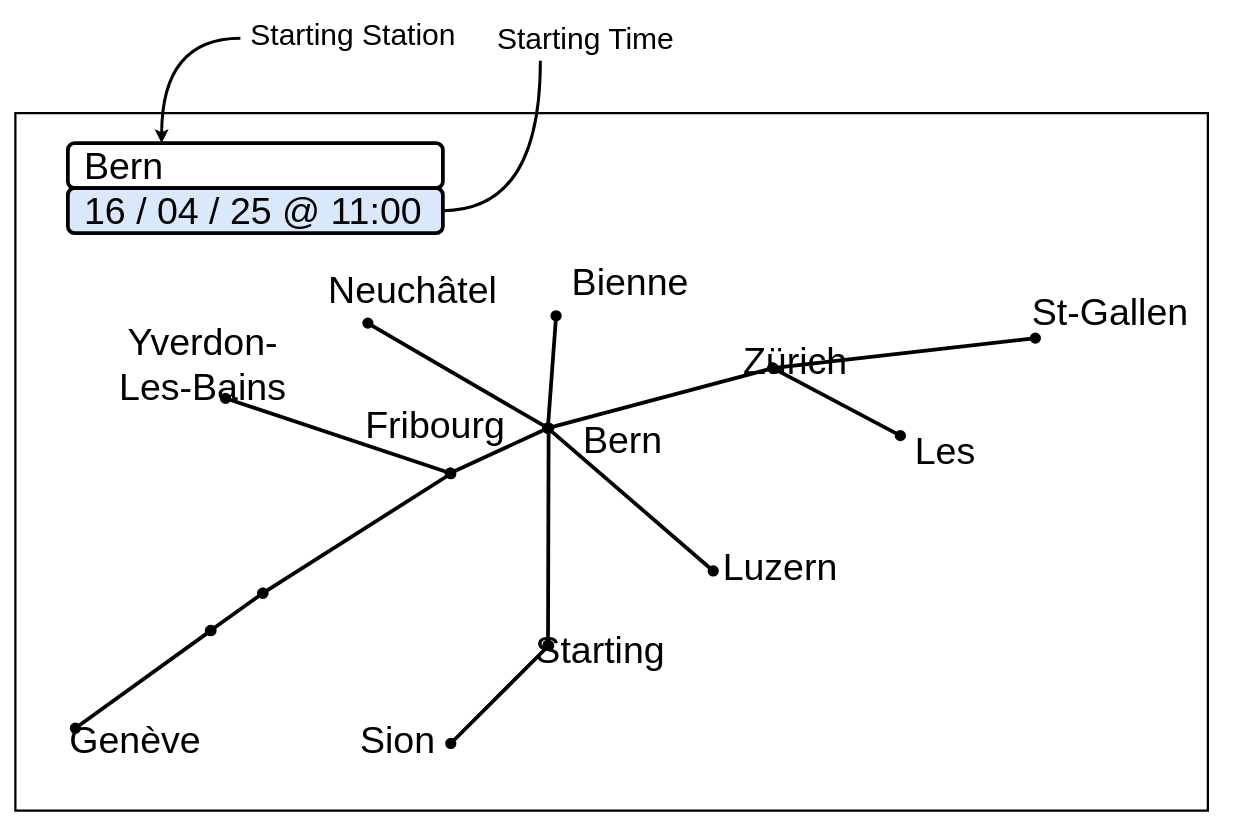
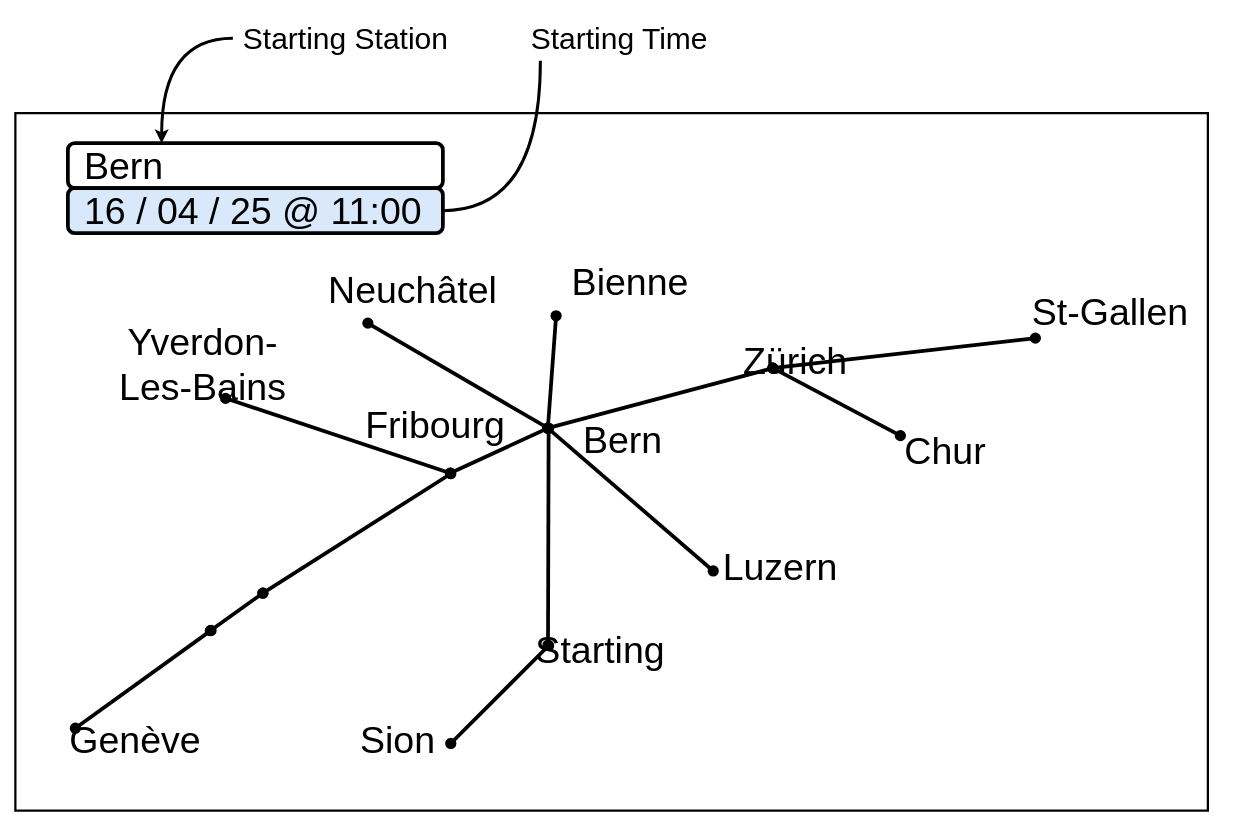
node "Starting Station": moved (353, 34) -> (345, 38)
node "Starting Time": moved (585, 38) -> (619, 38)
node "Les": label "Les" -> "Chur"
